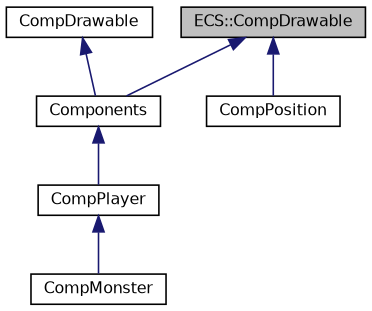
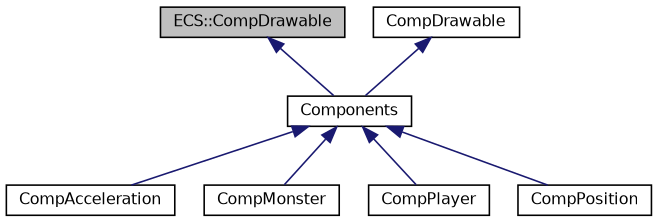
edge "CompPosition" -> "ECS::CompDrawable": now "CompPosition" -> "Components"
node "CompAcceleration": added
edge "CompMonster" -> "CompPlayer": now "CompMonster" -> "Components"
